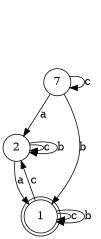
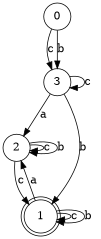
node "0": added
node "7": label "7" -> "3"
edge "2" -> "1": label "a" -> "c"
edge "1" -> "2": label "c" -> "a"
